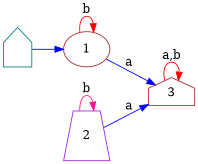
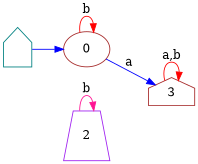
node "1": label "1" -> "0"
edge "2" -> "3": removed, label "a"
